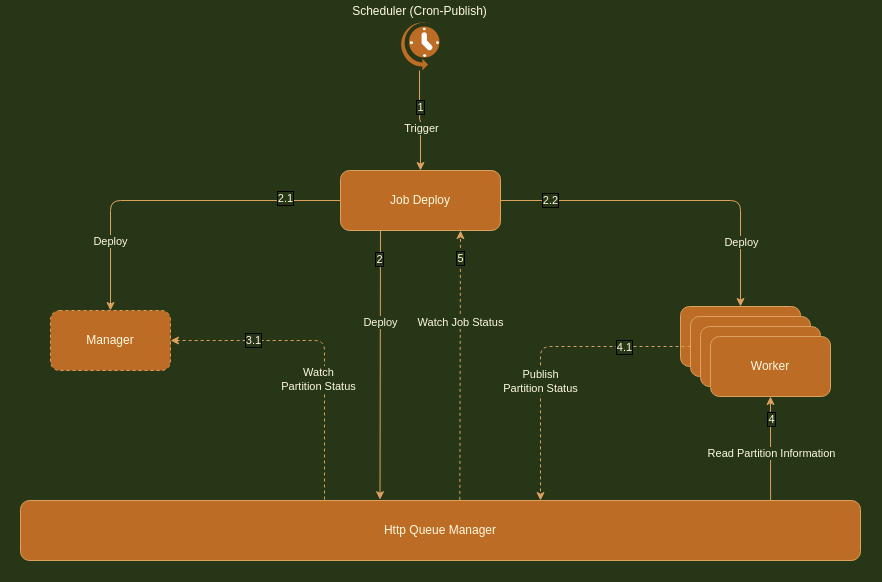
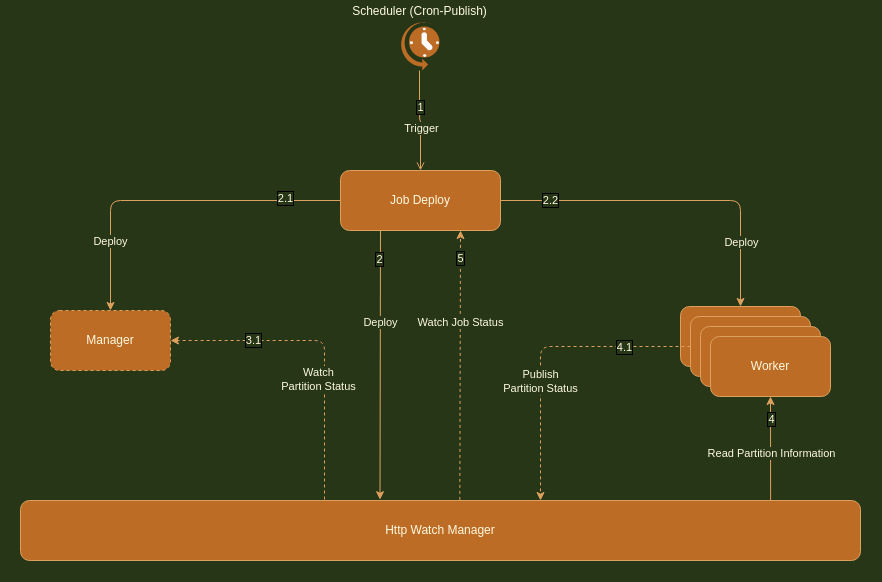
edge "Scheduler (Cron-Publish)" -> "Job Deploy": arrowhead classic -> open
node "Http Queue Manager": label "Http Queue Manager" -> "Http Watch Manager"
